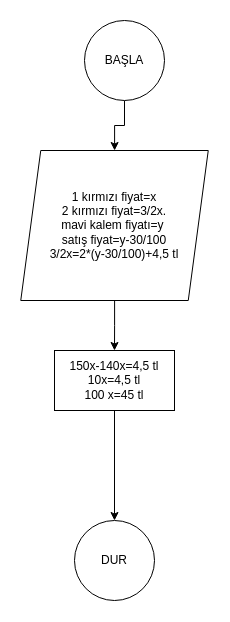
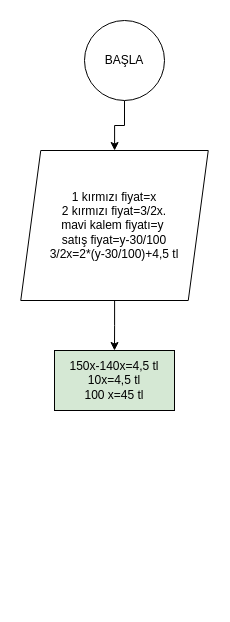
node "150x-140x=4,5 tl 10x=4,5 tl 100 x=45 tl": fillcolor #ffffff -> #d5e8d4
edge "150x-140x=4,5 tl 10x=4,5 tl 100 x=45 tl" -> "DUR": removed
node "DUR": removed
